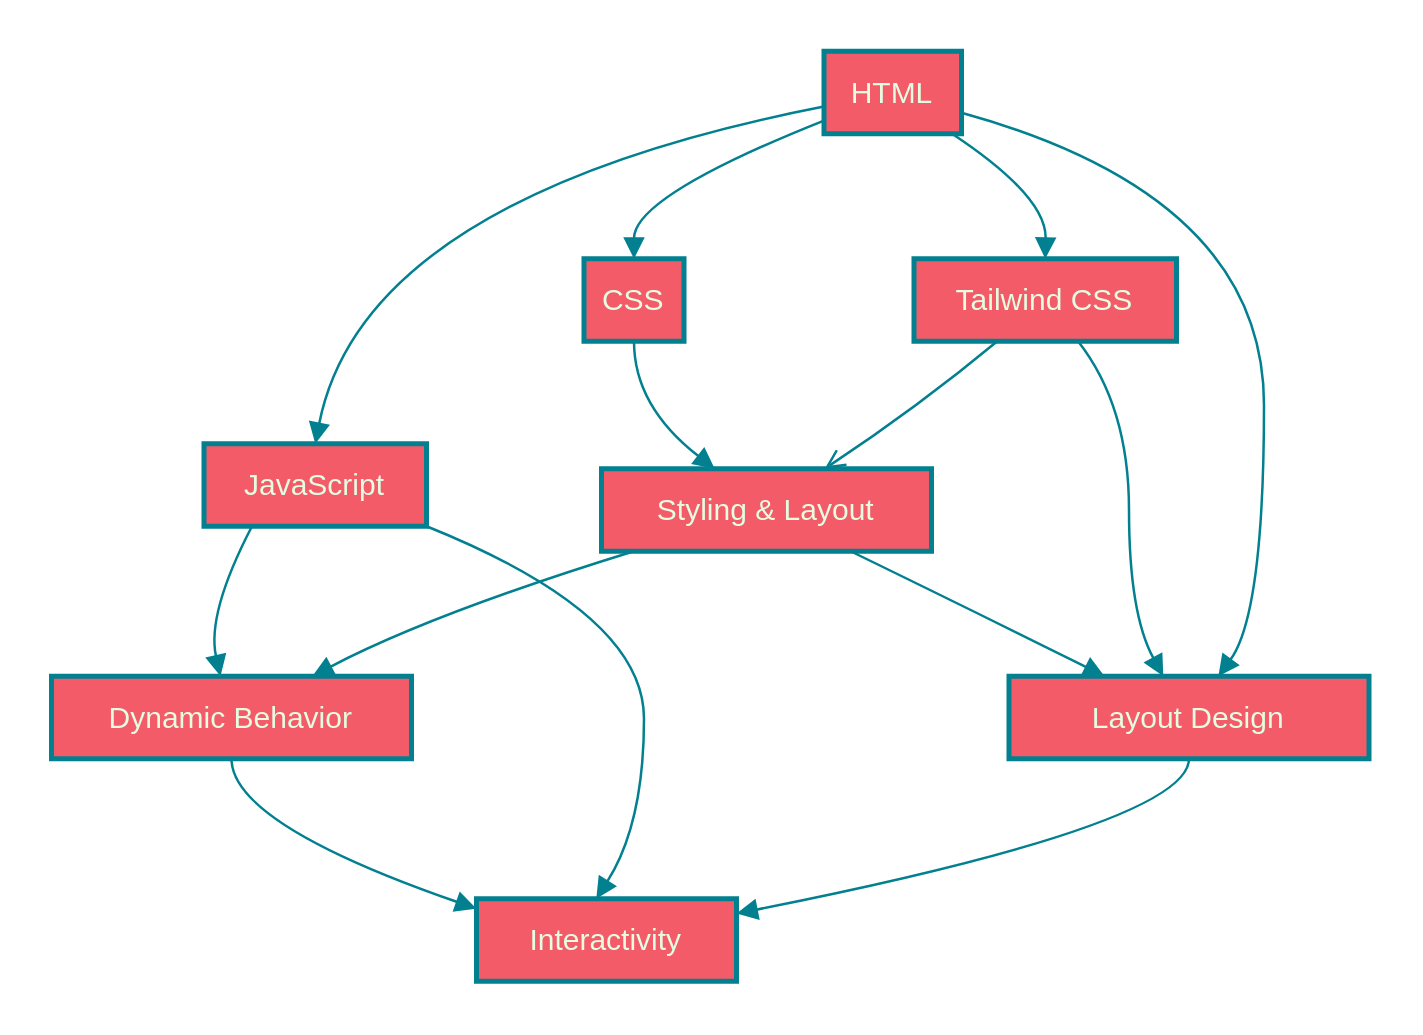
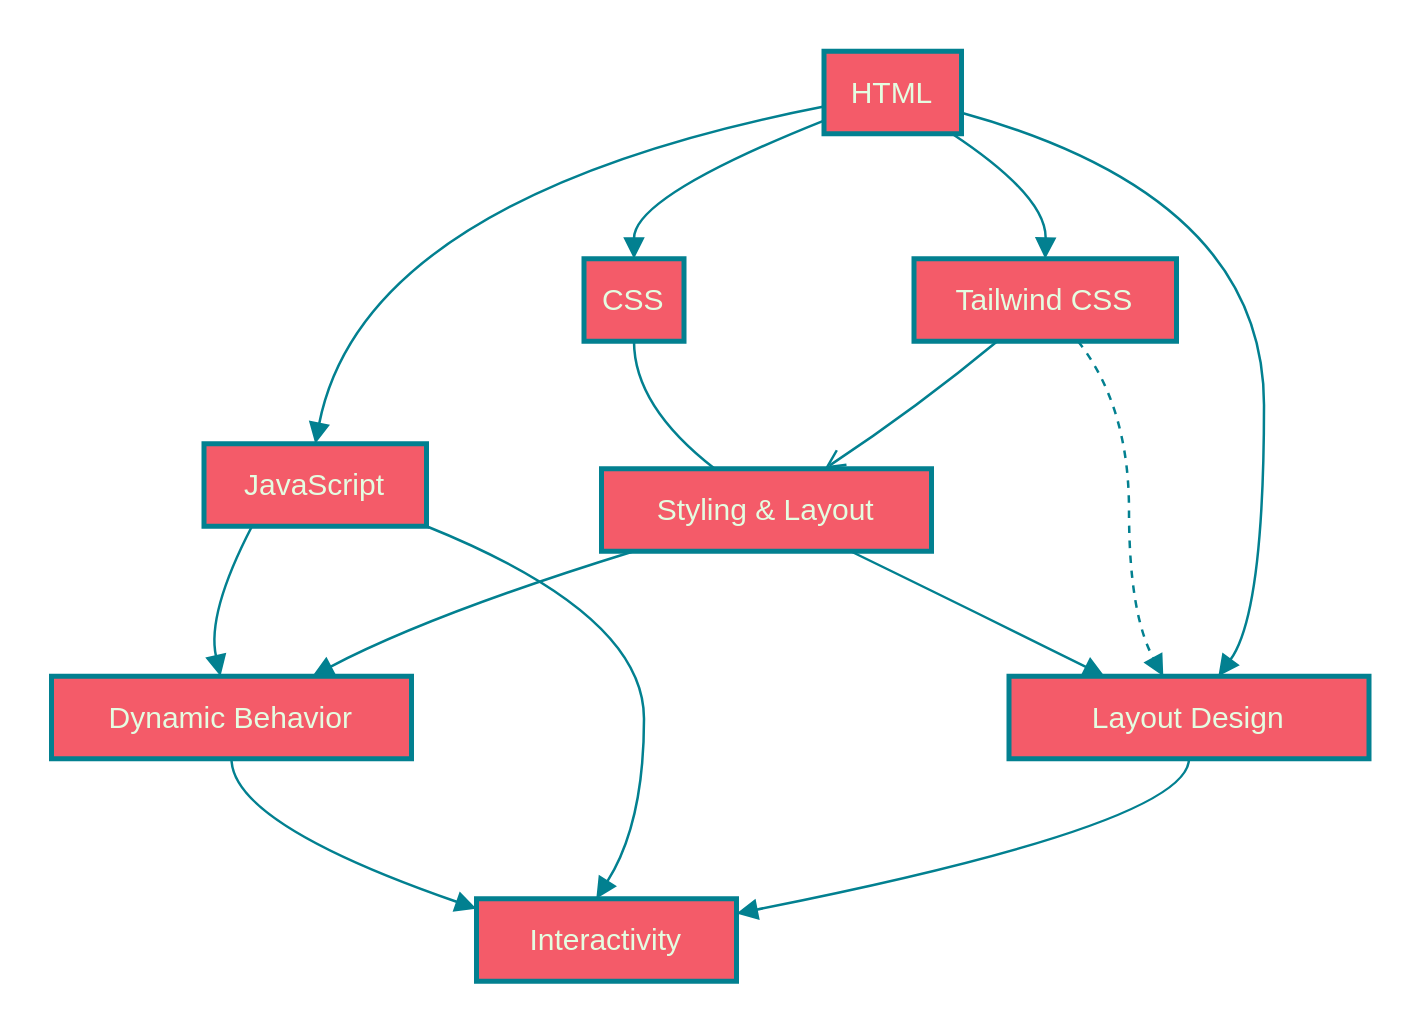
edge "CSS" -> "Styling & Layout": arrowhead block -> none
edge "Tailwind CSS" -> "Layout Design": style solid -> dashed
